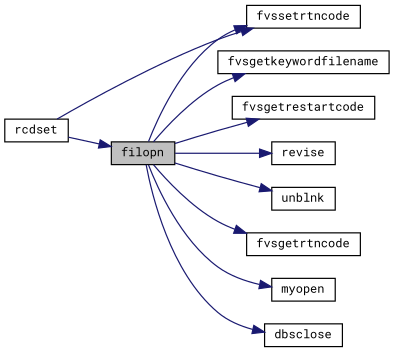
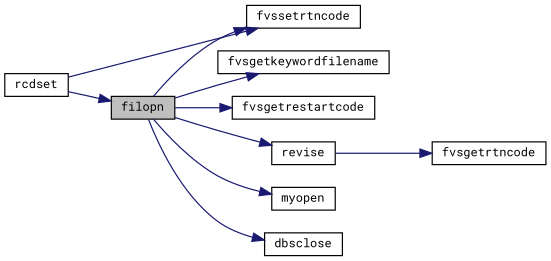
node "unblnk": removed
edge "filopn" -> "fvsgetrtncode": now "revise" -> "fvsgetrtncode"
